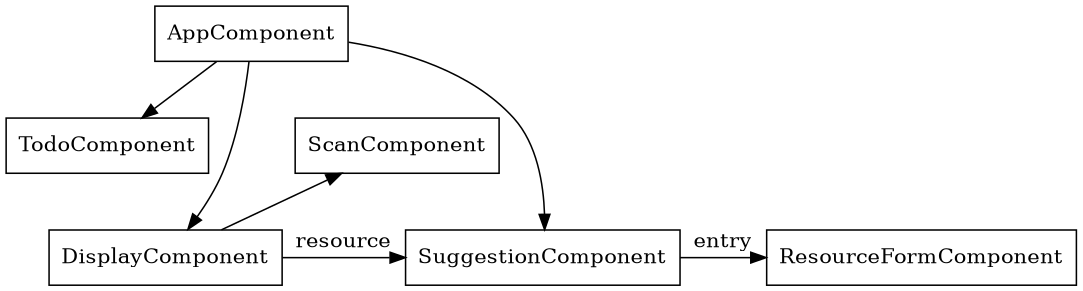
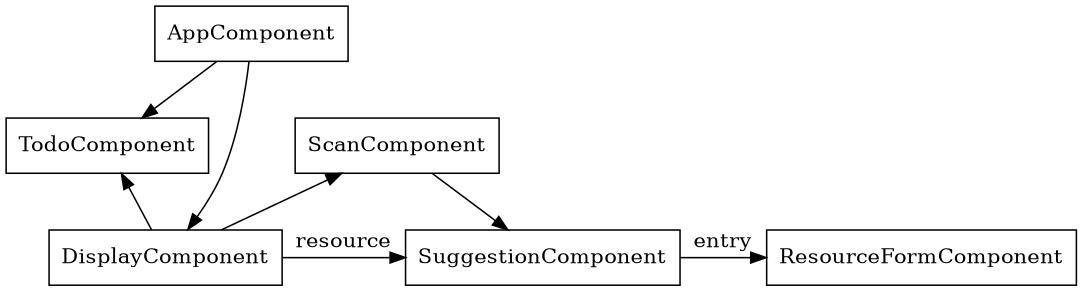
edge "AppComponent" -> "SuggestionComponent": now "ScanComponent" -> "SuggestionComponent"
edge "DisplayComponent" -> "TodoComponent": added
